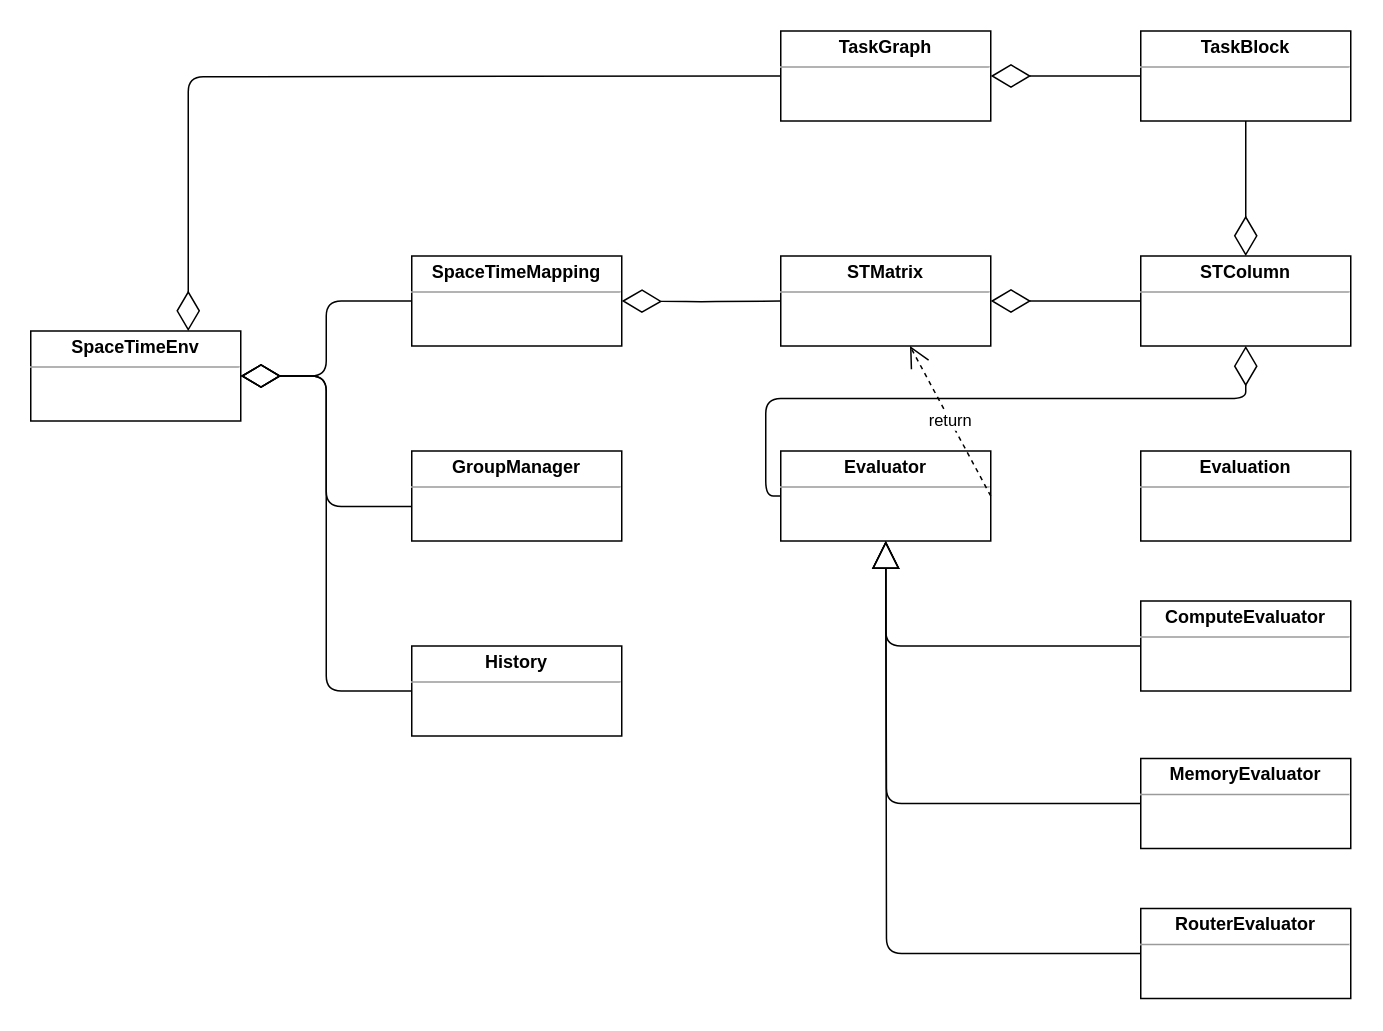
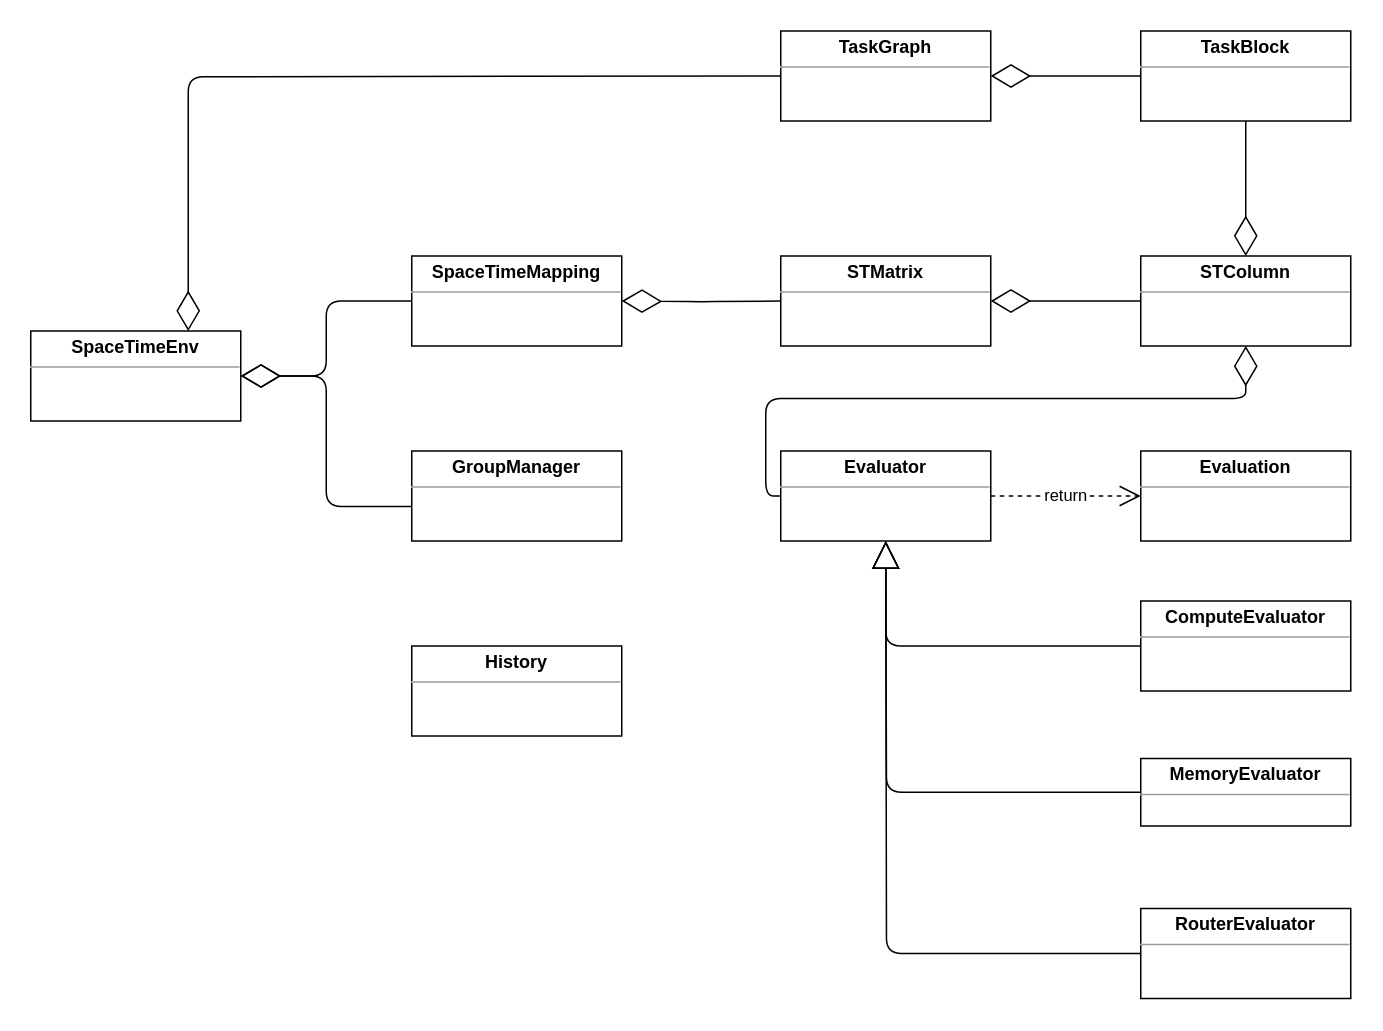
edge "Evaluator" -> "STMatrix": now "Evaluator" -> "Evaluation"
edge "History" -> "SpaceTimeEnv": removed
node "MemoryEvaluator": size 210x90 -> 210x68
